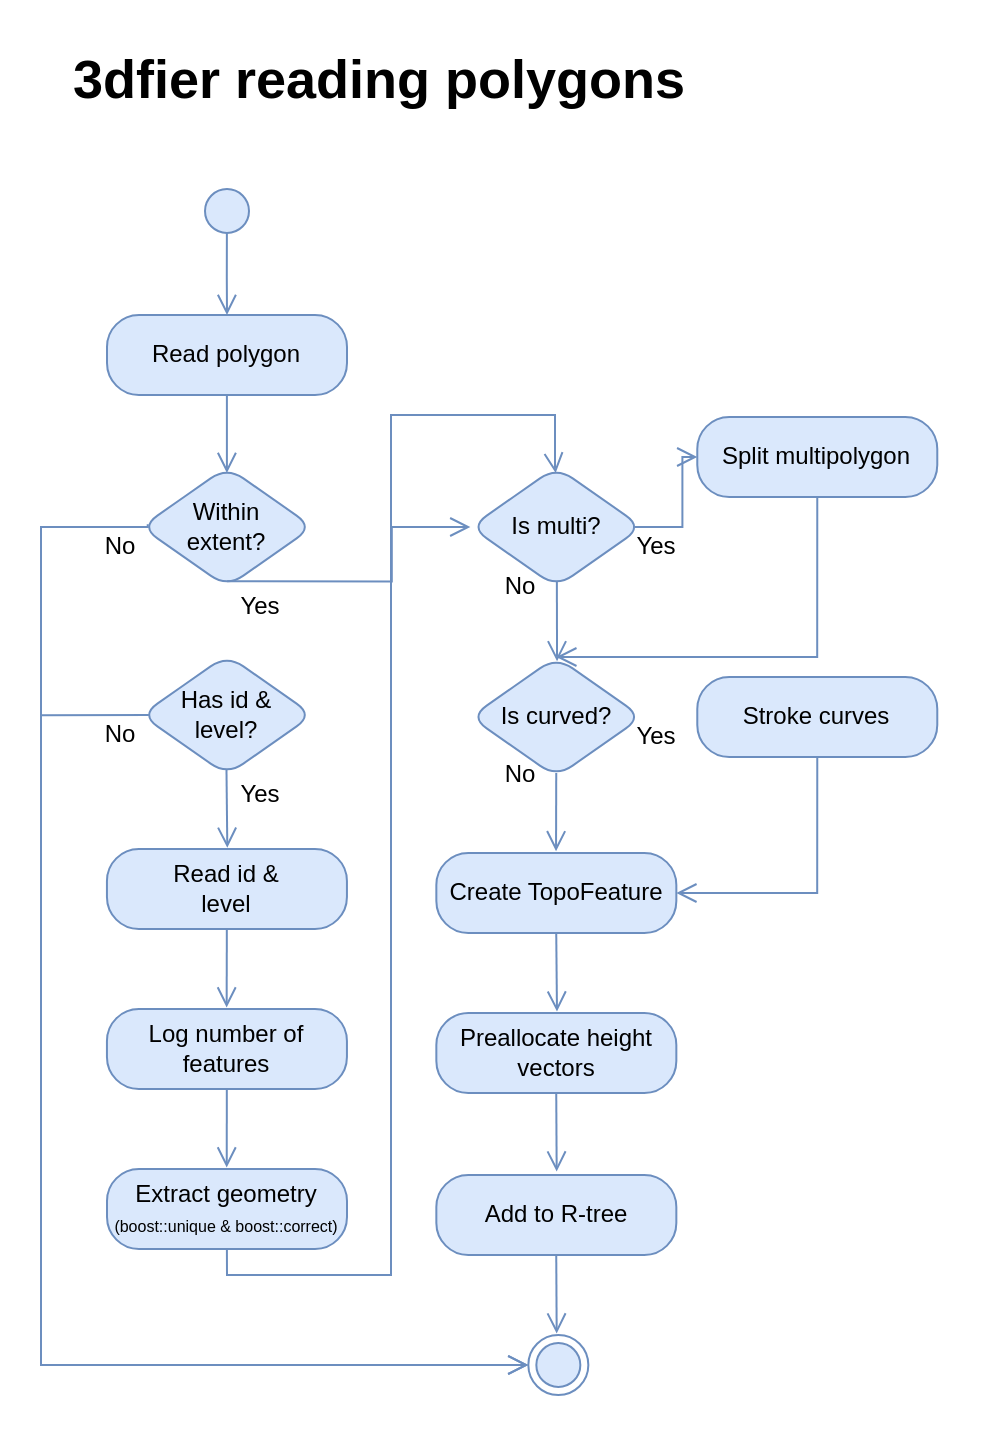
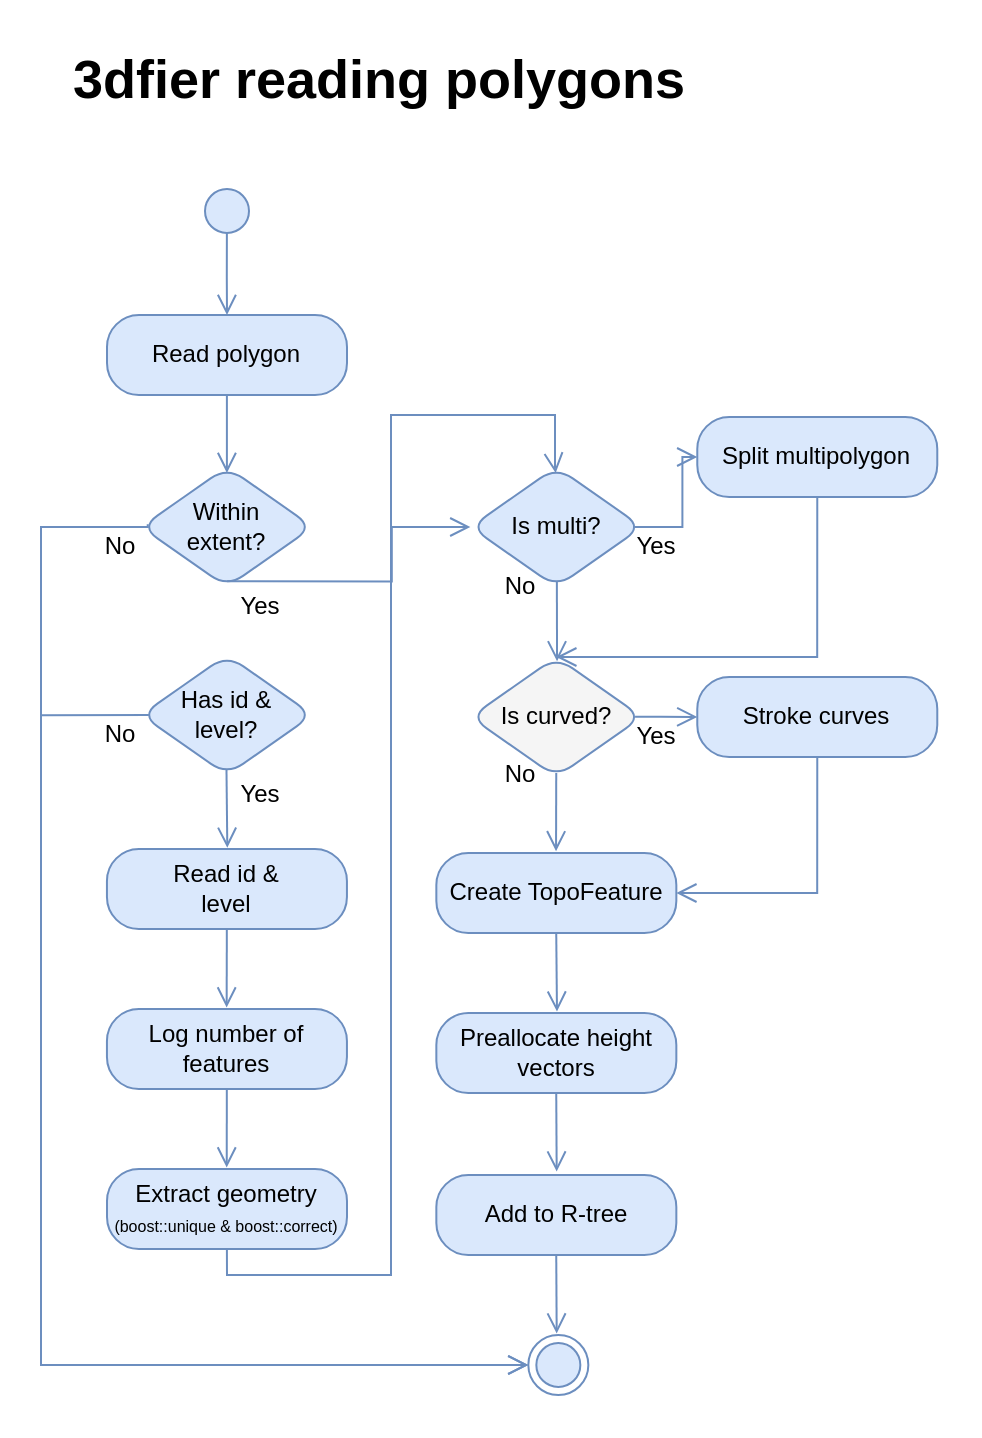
node "Is curved?": fillcolor #dae8fc -> #f5f5f5
edge "Is curved?" -> "Stroke curves": added
